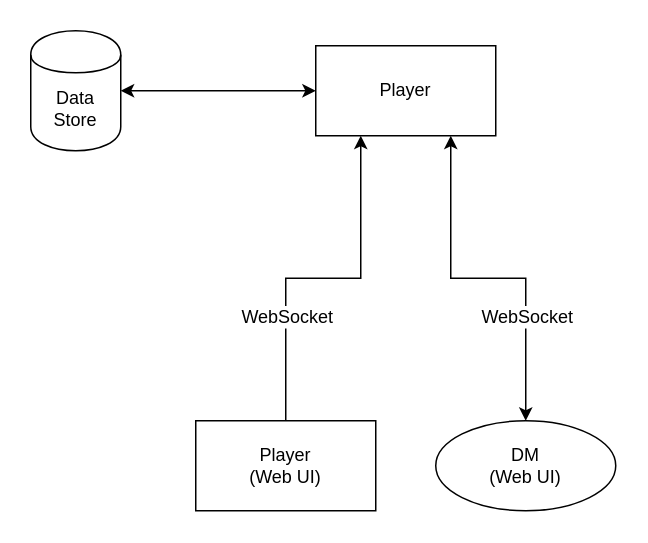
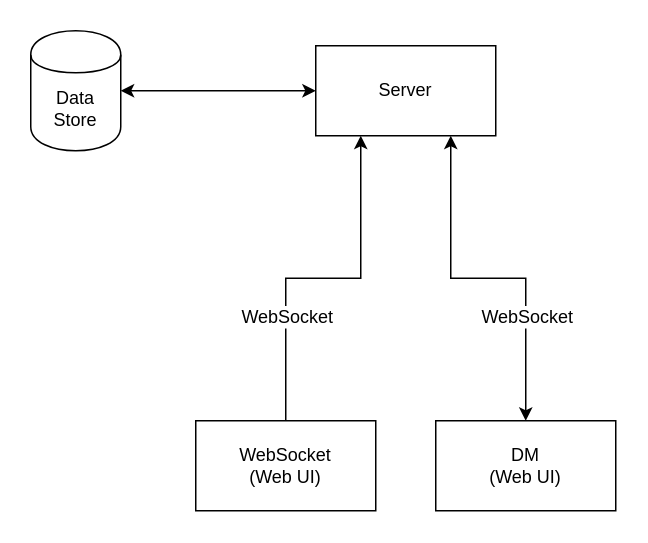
node "Player": label "Player" -> "Server"
node "Player (Web UI)": label "Player (Web UI)" -> "WebSocket (Web UI)"
node "DM (Web UI)": shape ellipse -> rectangle
